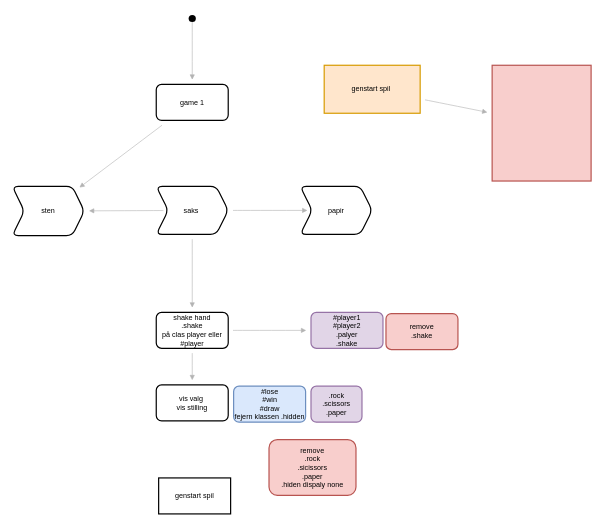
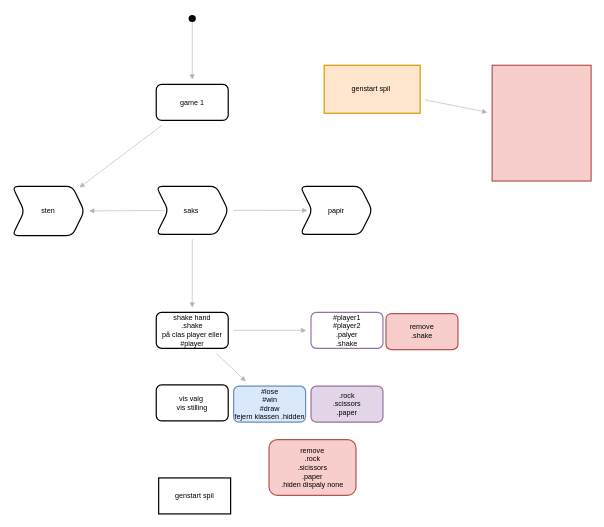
node "#player1 #player2 .palyer .shake": fillcolor #e1d5e7 -> #ffffff
edge "shake hand .shake på clas player eller #player" -> "vis valg vis stilling": now "shake hand .shake på clas player eller #player" -> "#lose #win #draw fejern klassen .hidden"
node ".rock .scissors .paper": size 51x36 -> 72x36
